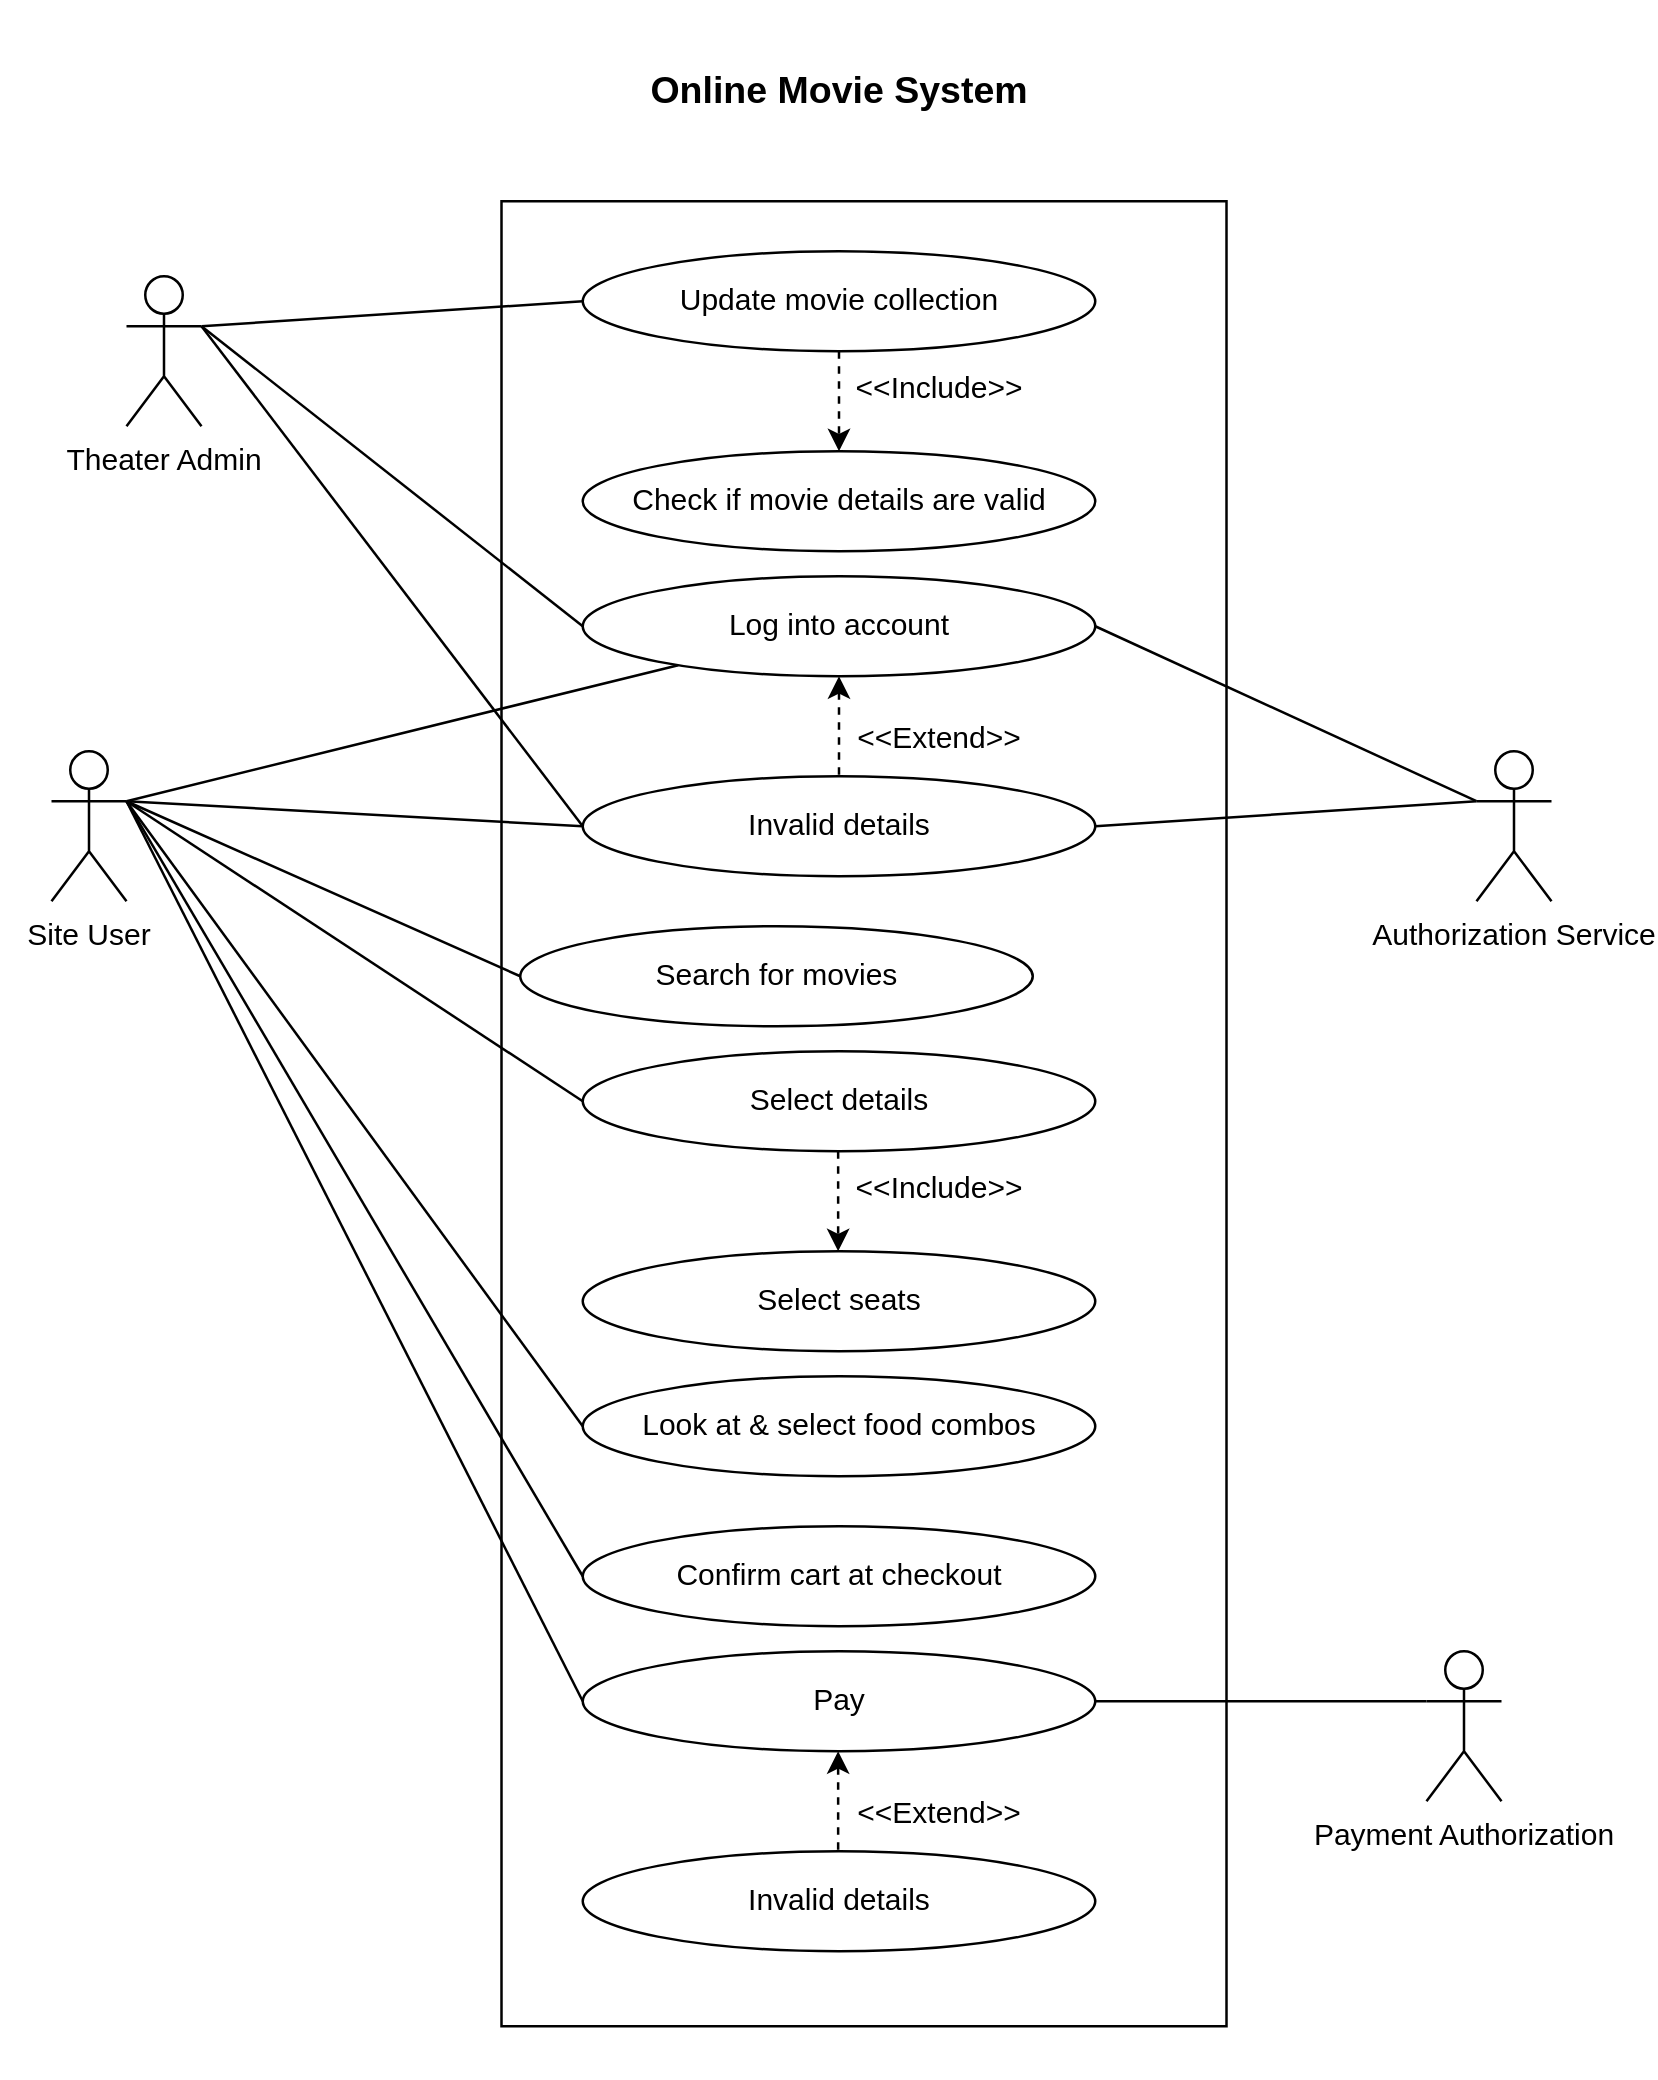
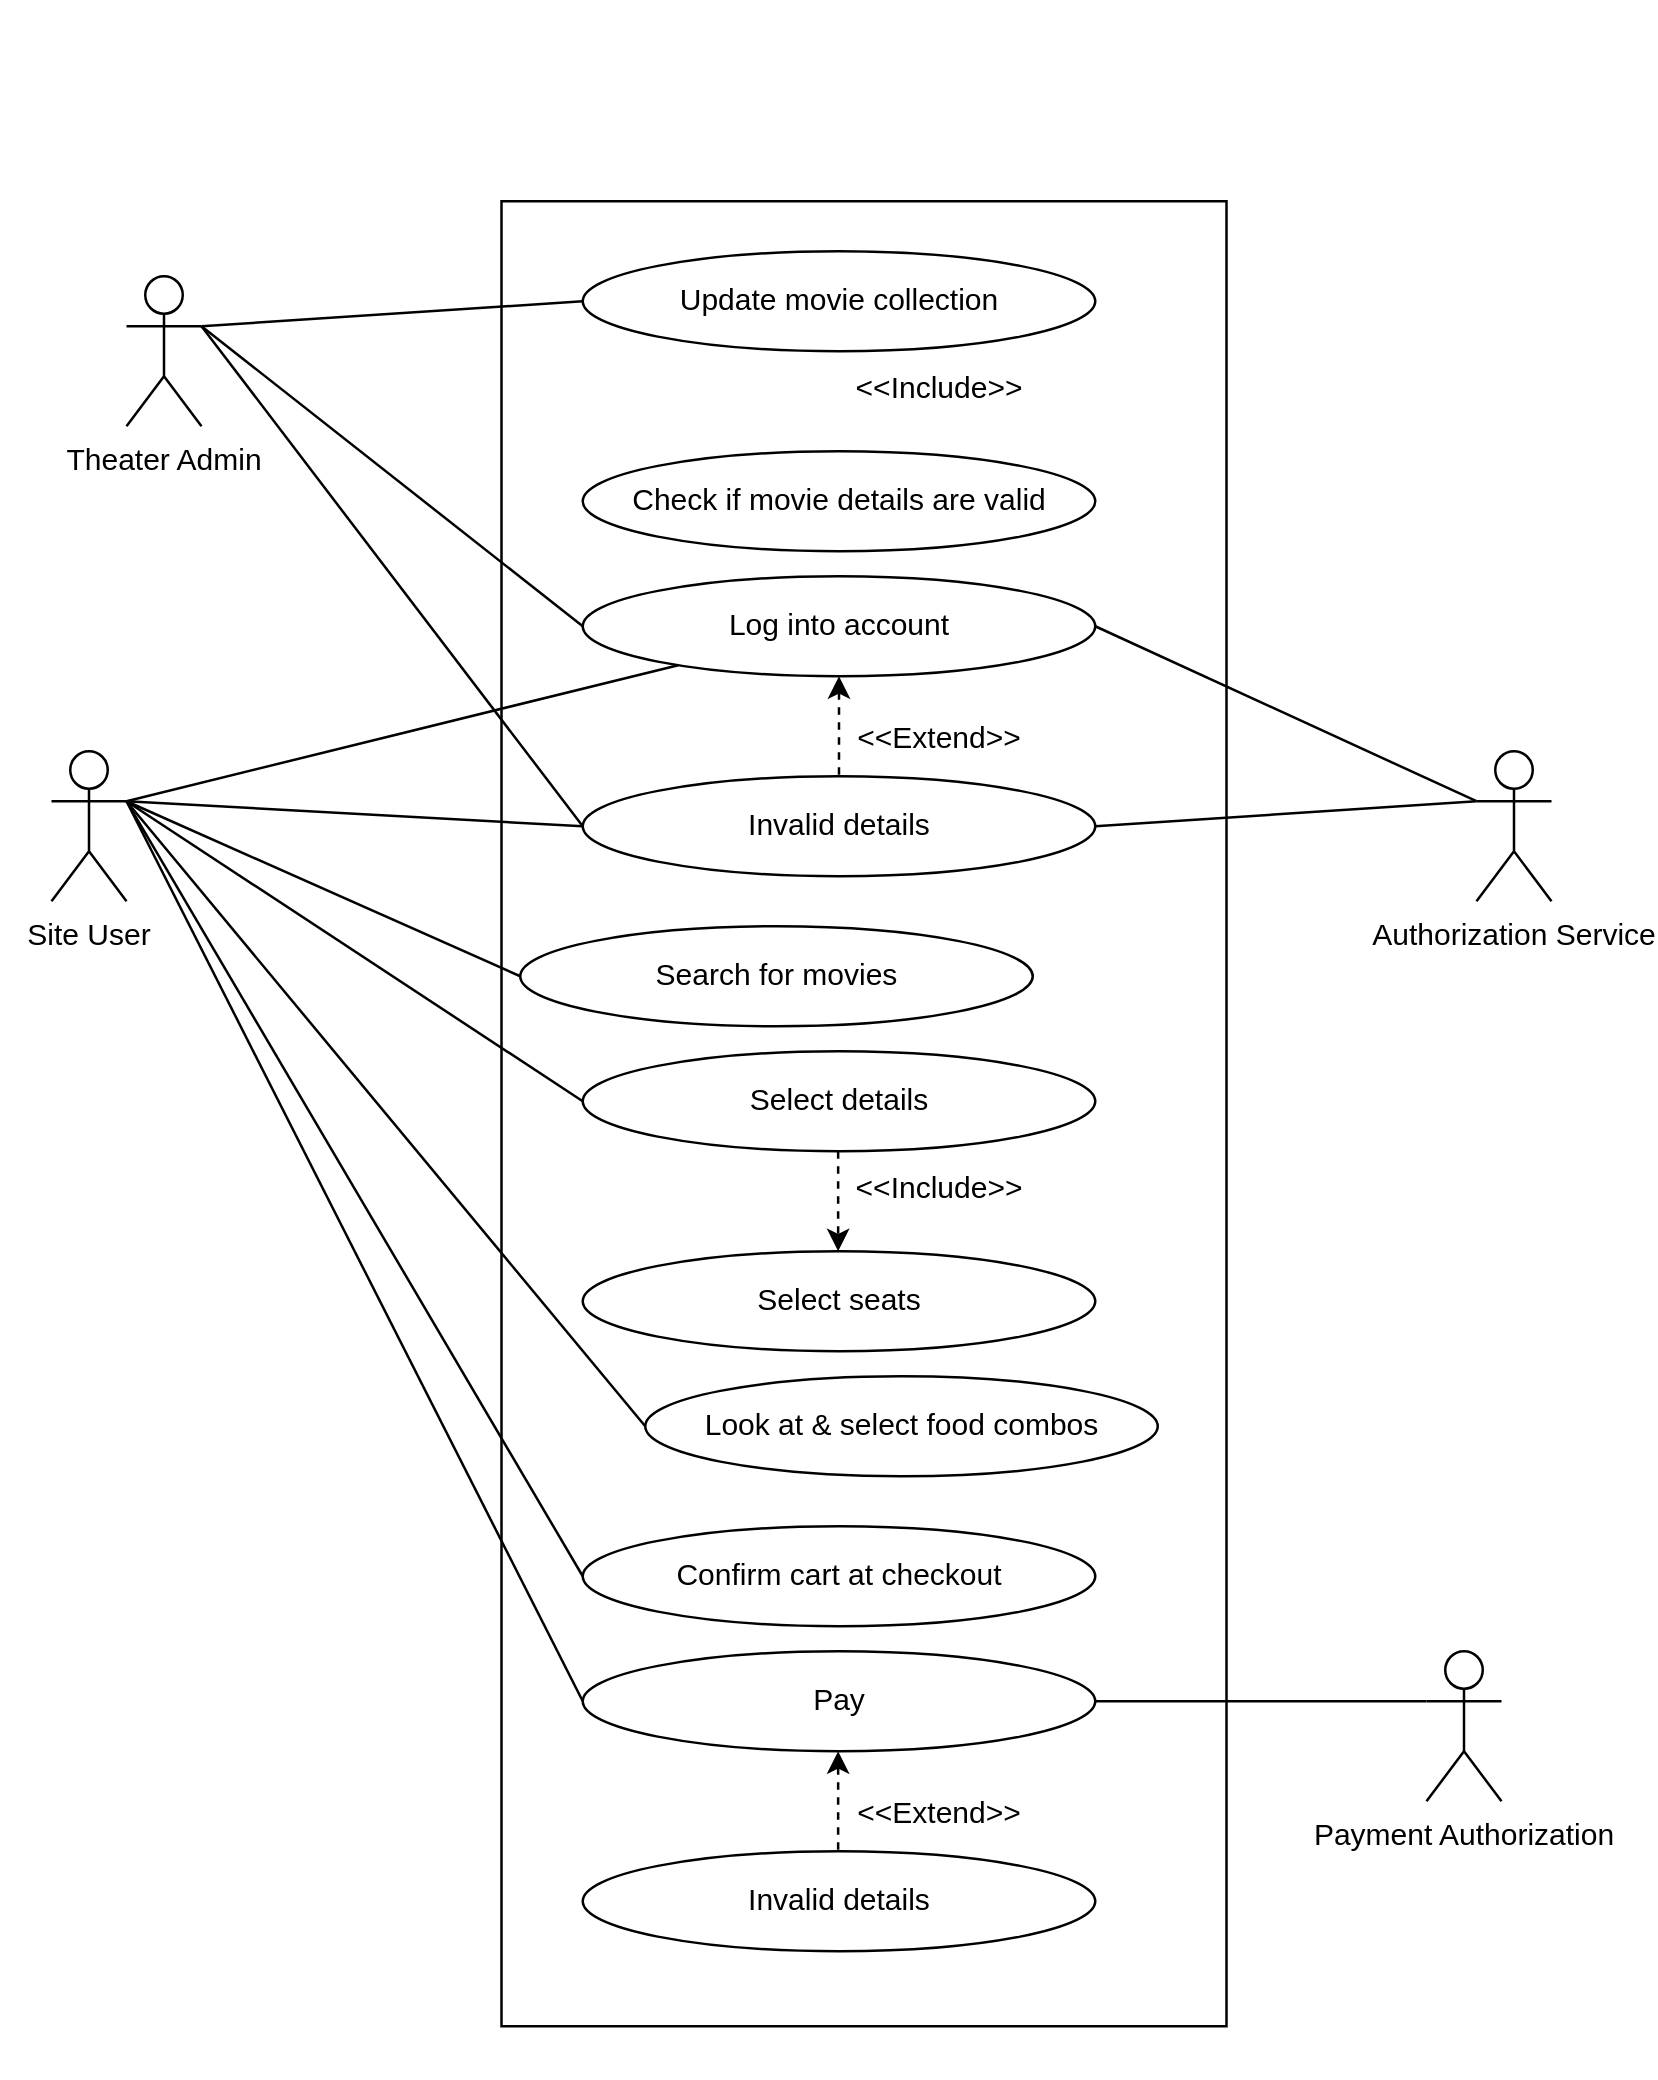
node "Online Movie System": removed
edge "Update movie collection" -> "Check if movie details are valid": removed
node "Look at & select food combos": moved (839, 1426) -> (901, 1426)
